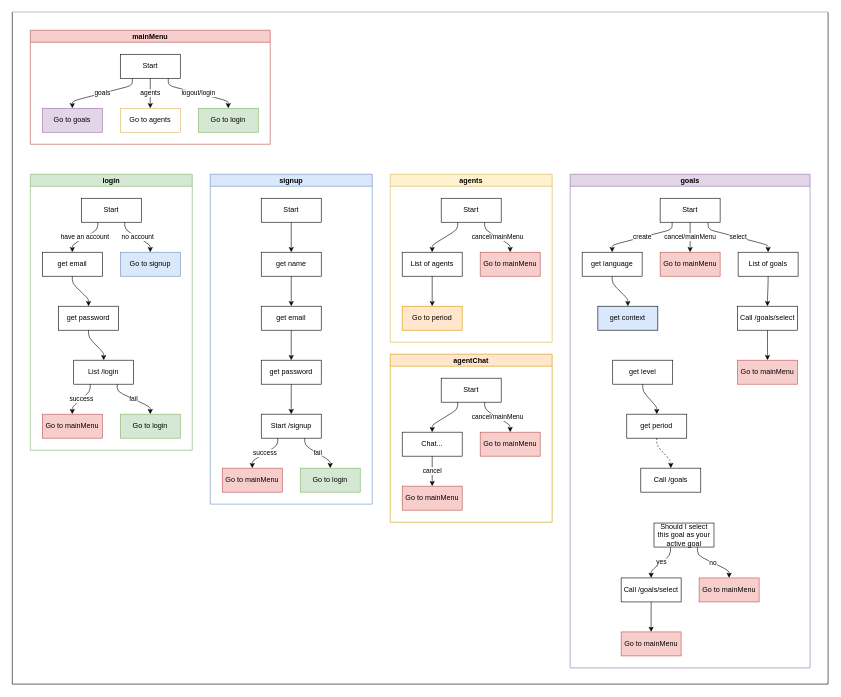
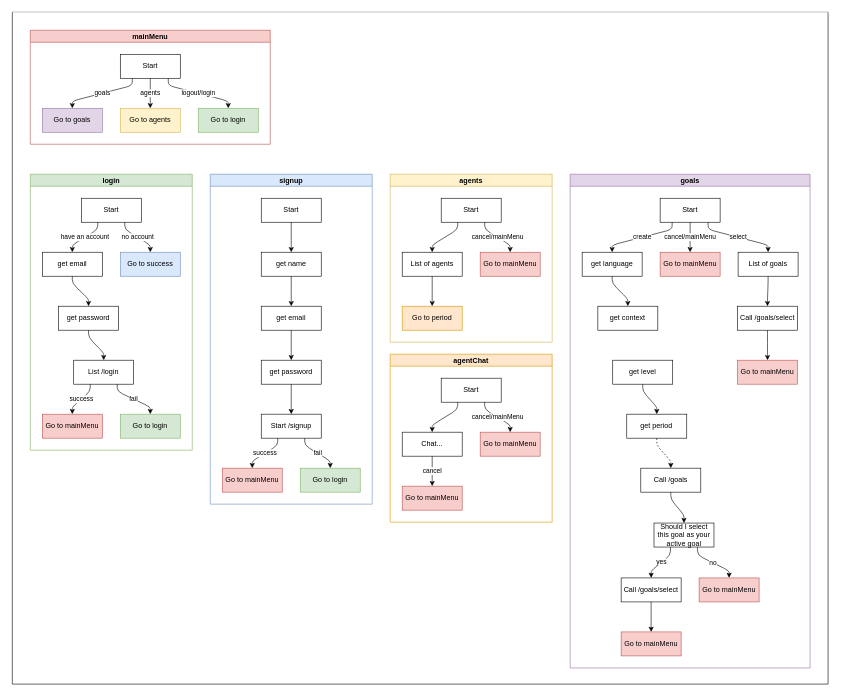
node "Go to agents": fillcolor #ffffff -> #fff2cc
node "Go to signup": label "Go to signup" -> "Go to success"
node "get context": fillcolor #dae8fc -> #ffffff
edge "Call /goals" -> "Should I select this goal as your active goal": added
